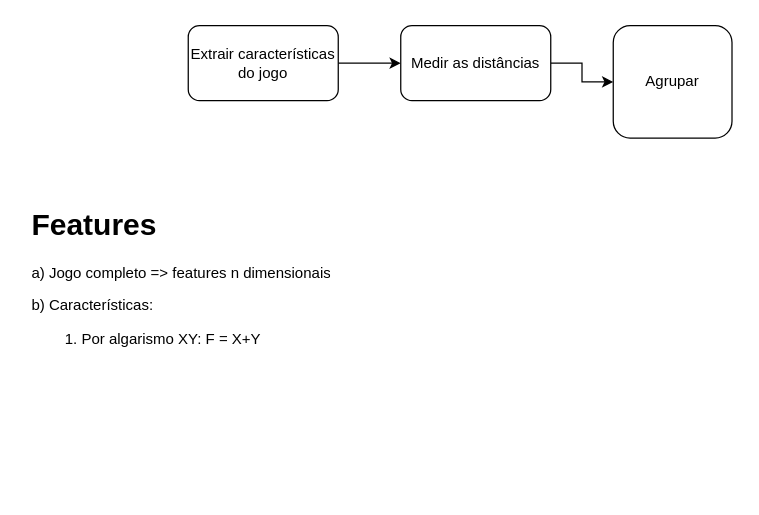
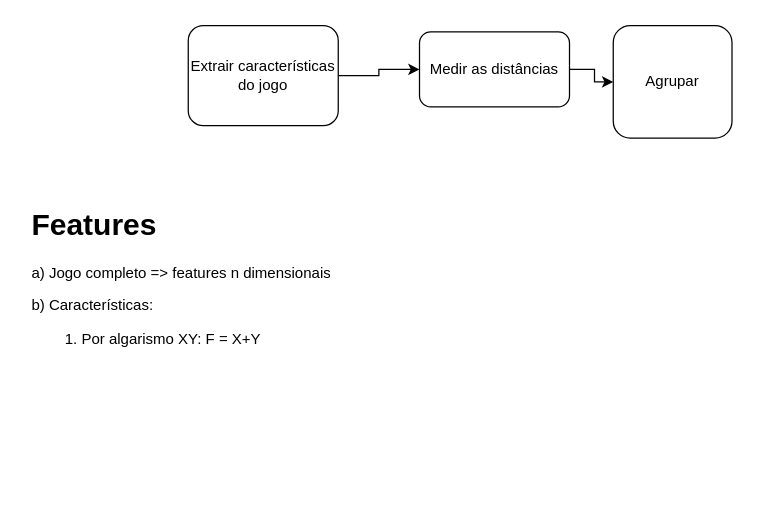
node "Extrair características do jogo": size 150x75 -> 150x100
node "Medir as distâncias": moved (476, 63) -> (494, 69)
